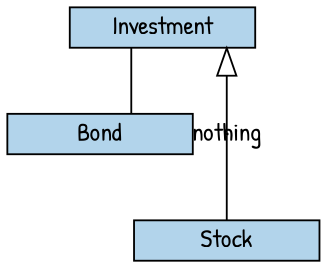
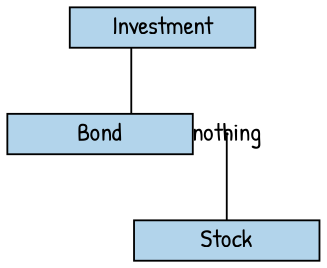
edge "nothing" -> "Investment": removed
